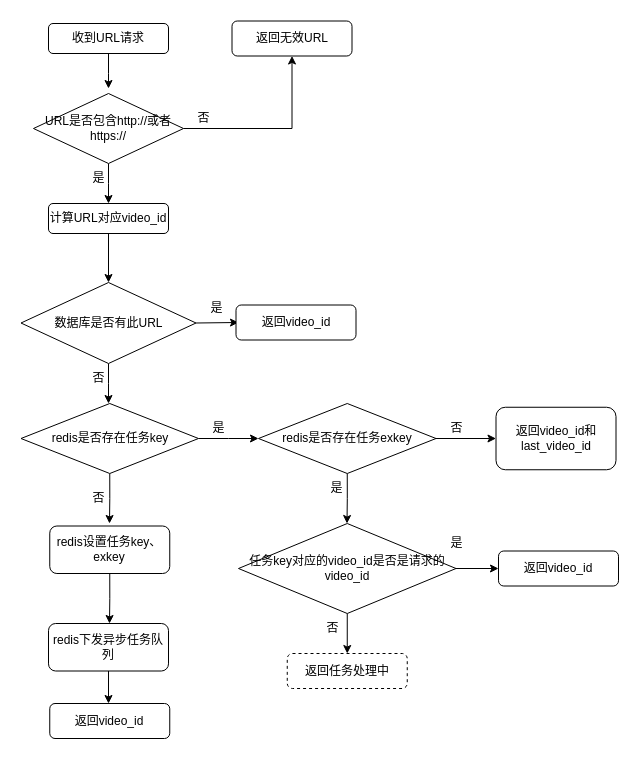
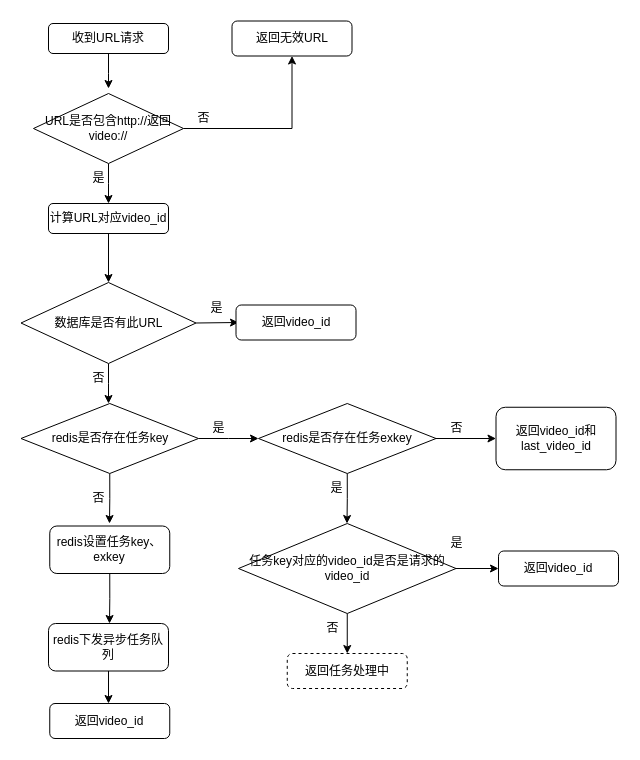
node "URL是否包含http://或者https://": label "URL是否包含http://或者https://" -> "URL是否包含http://返回video://"
